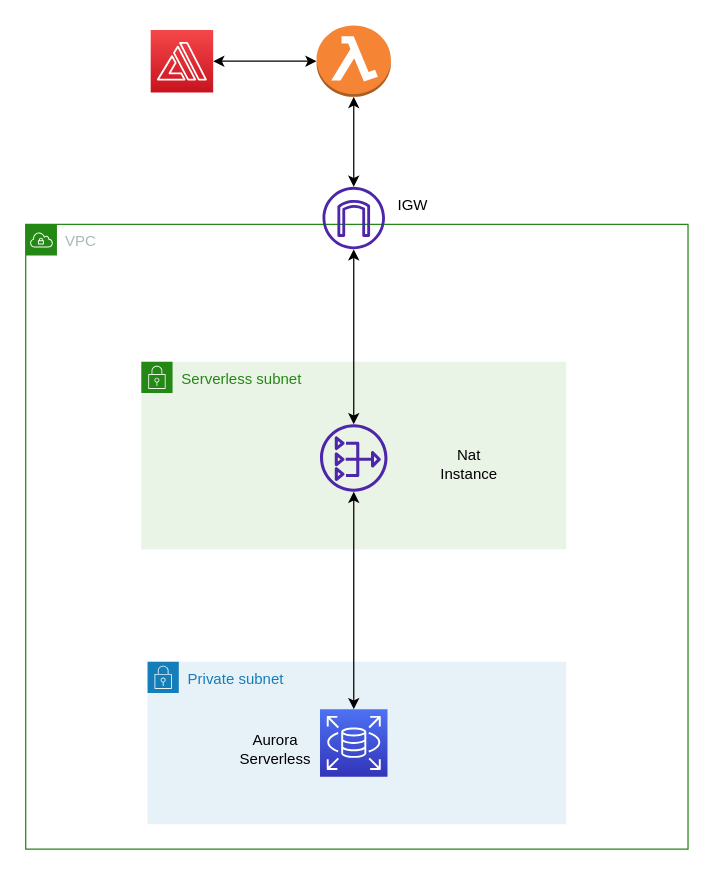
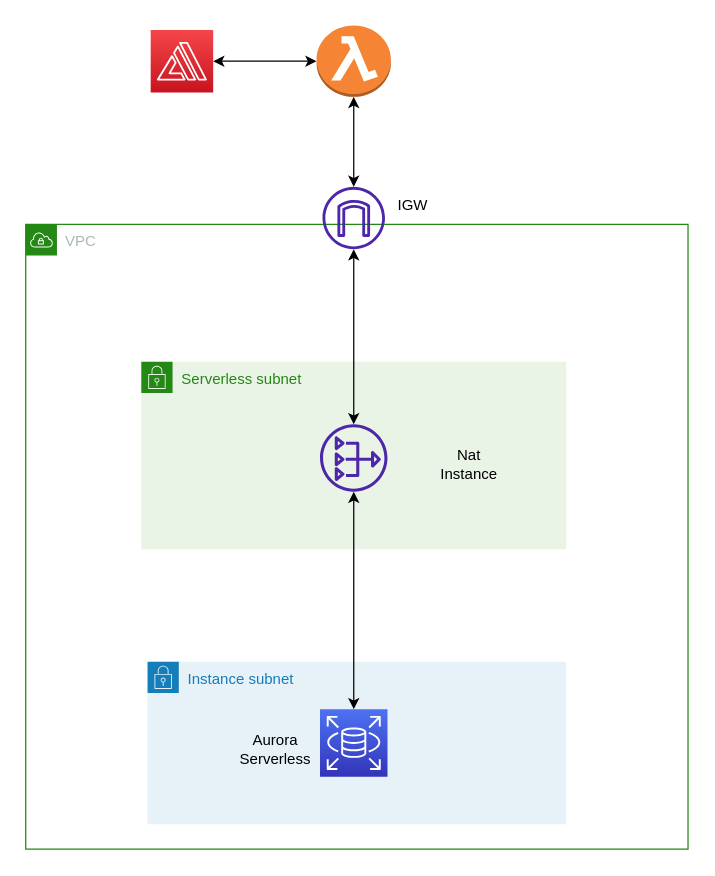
node "Private subnet": label "Private subnet" -> "Instance subnet"
